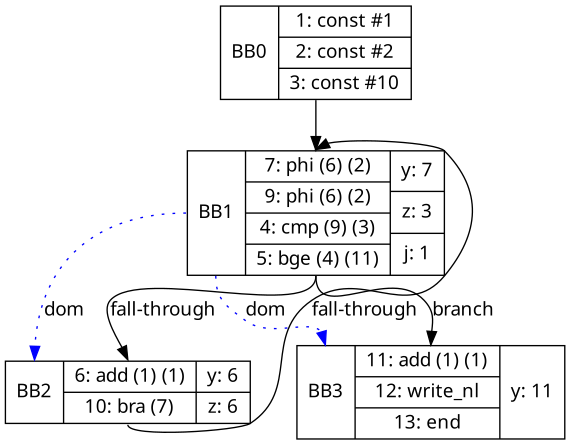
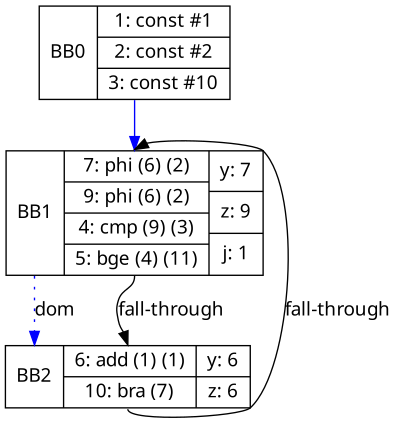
edge "BB0" -> "BB1": color black -> blue
node "BB1": text "z: 3" -> "z: 9"
node "BB3": removed
